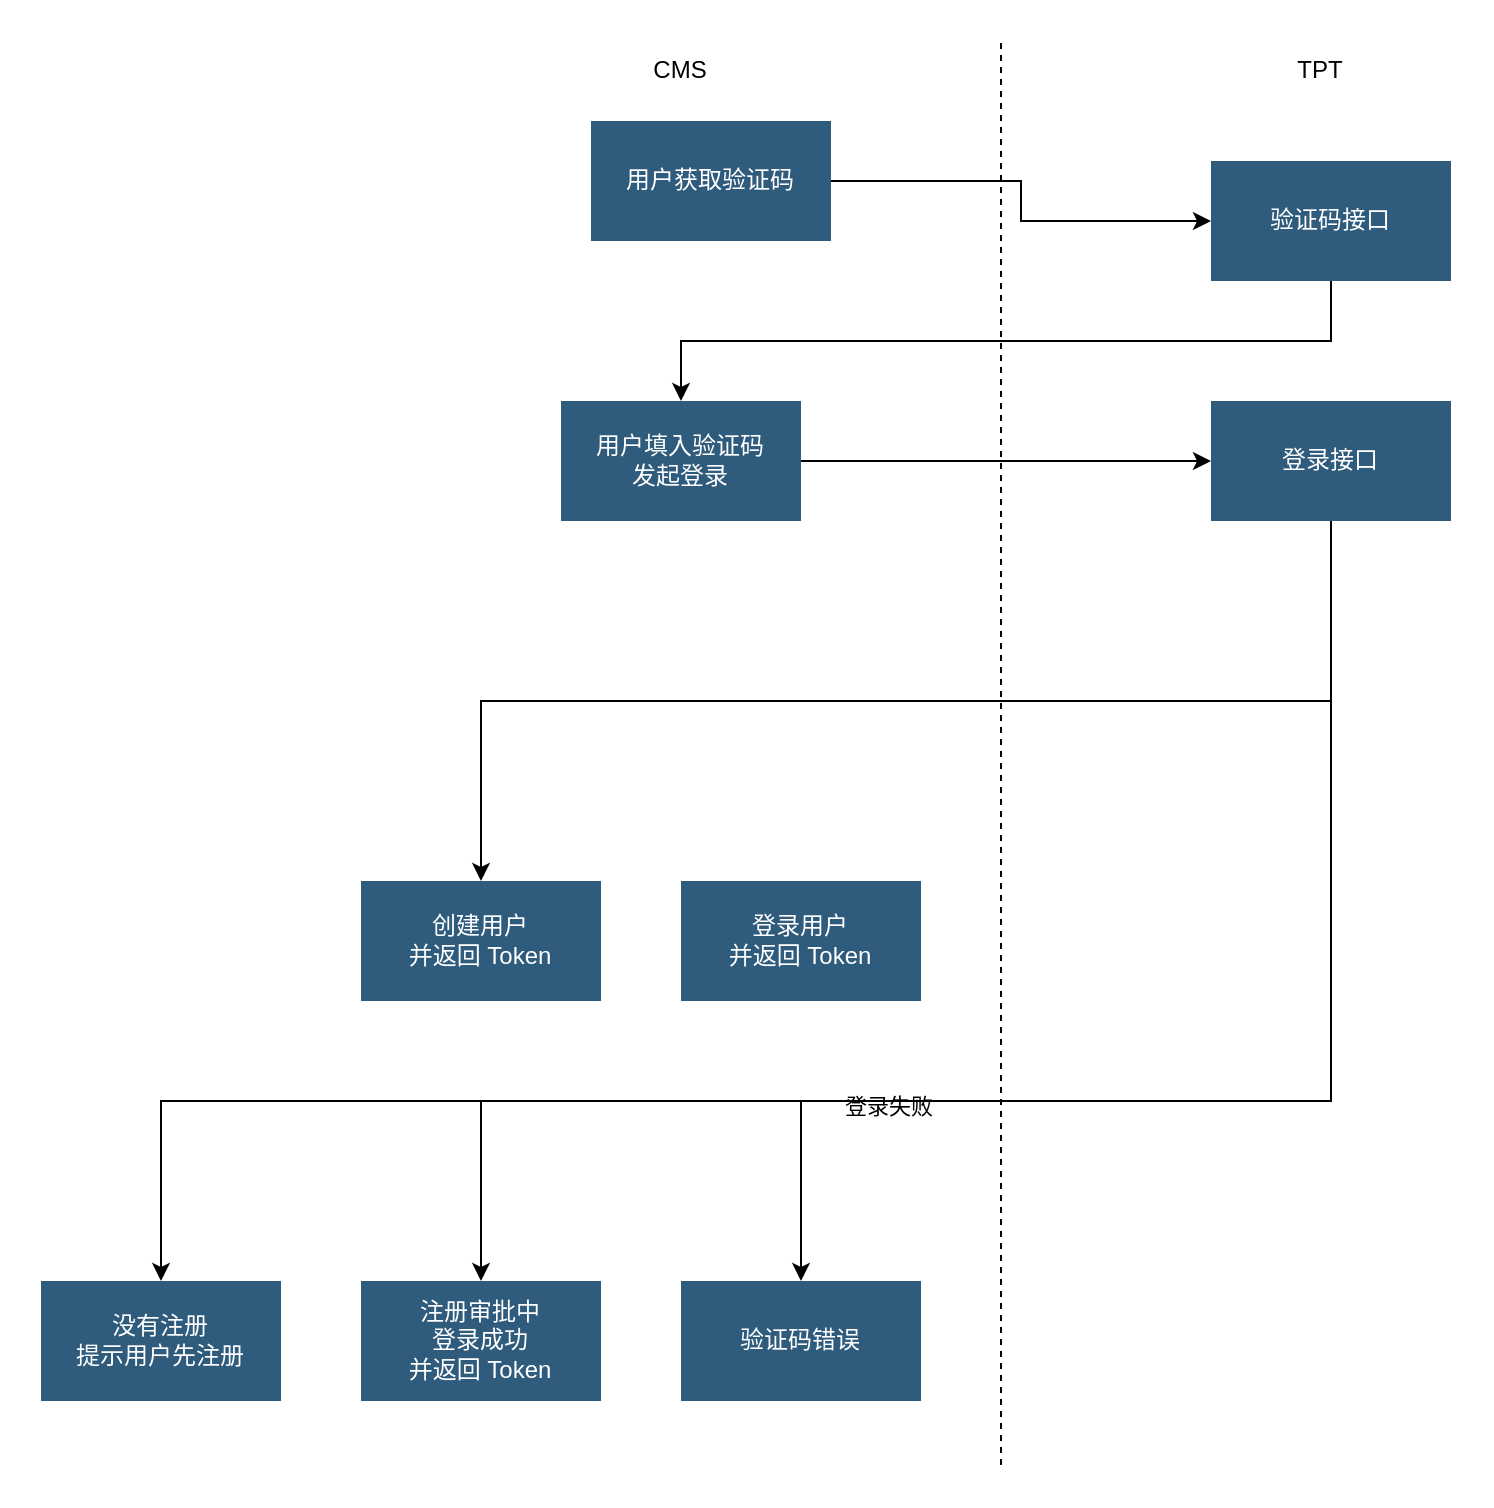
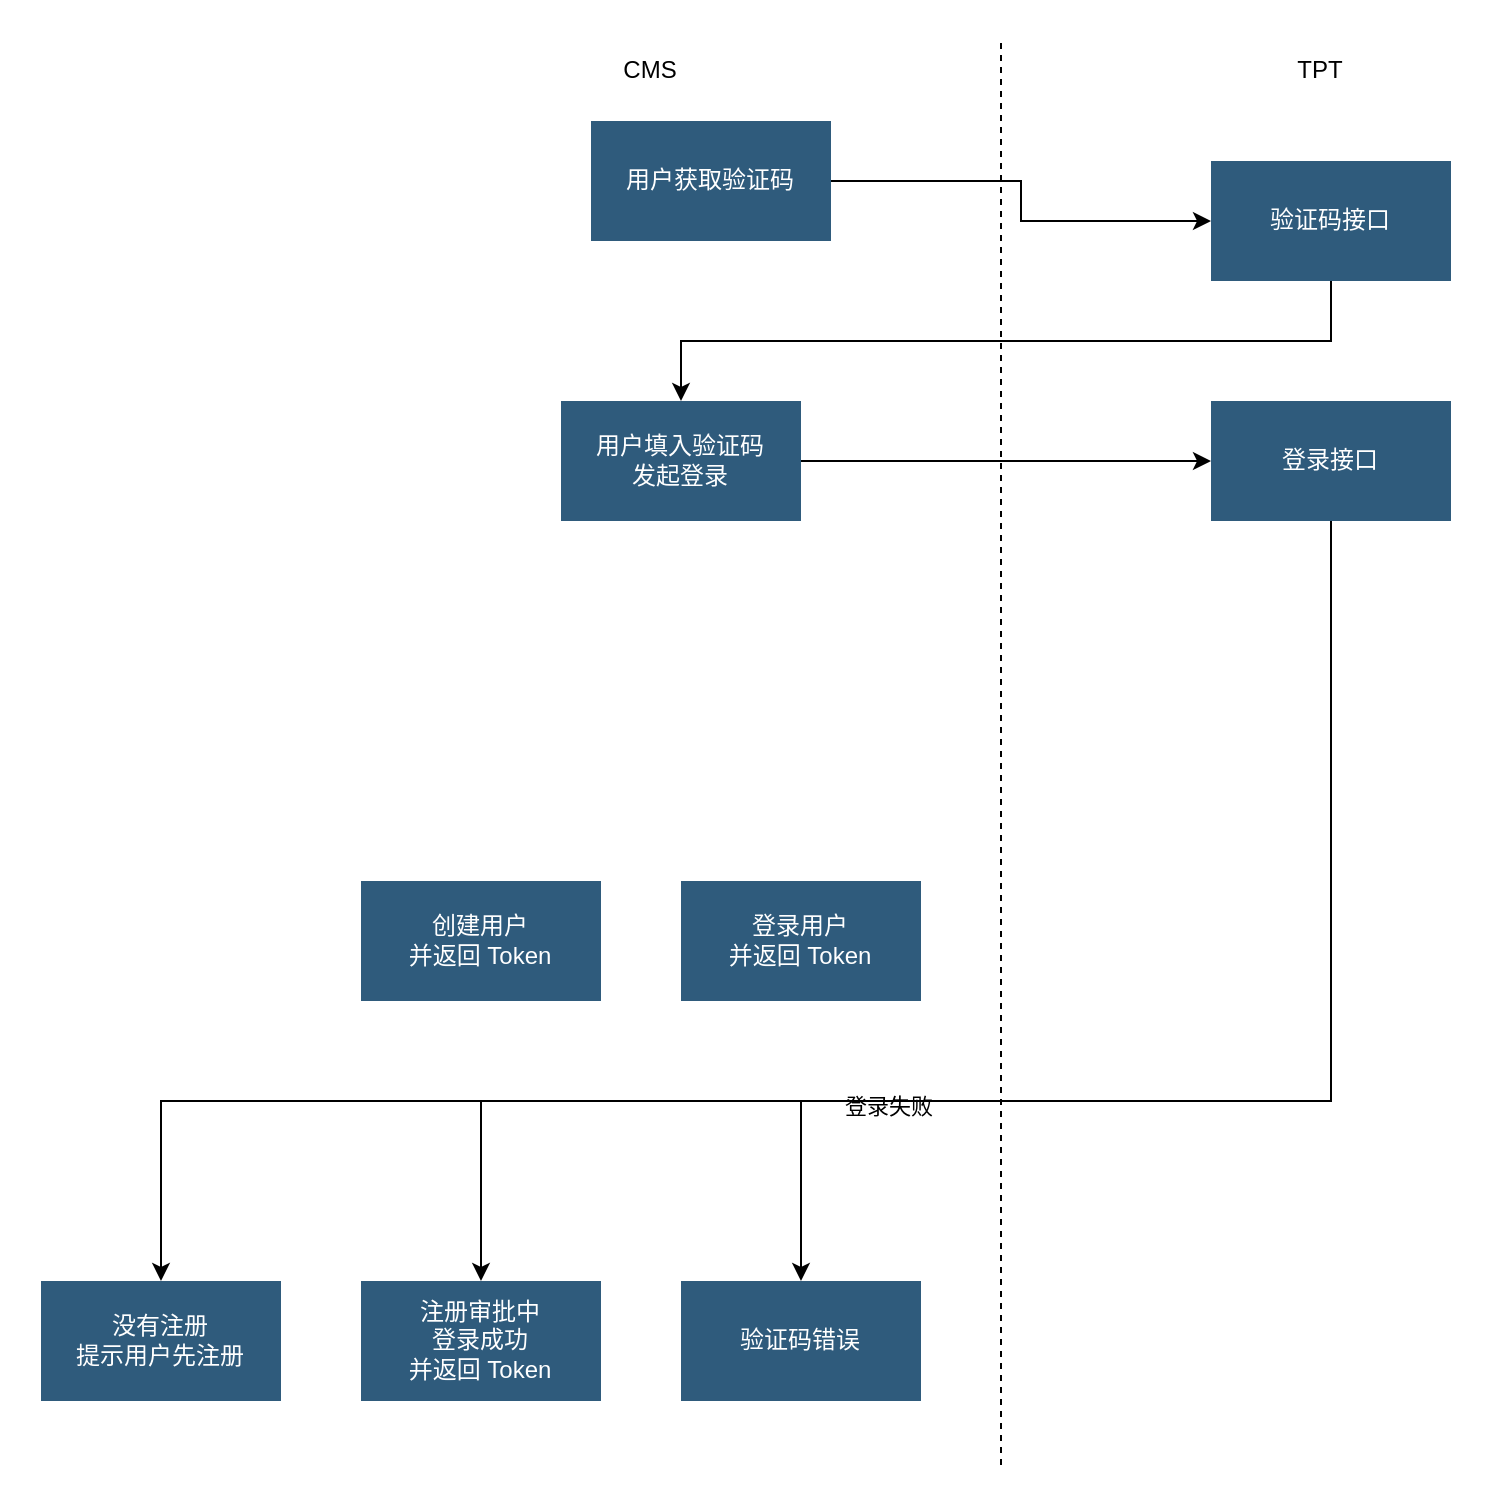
node "CMS": moved (681, 71) -> (651, 71)
edge "登录接口" -> "创建用户 并返回 Token": removed
